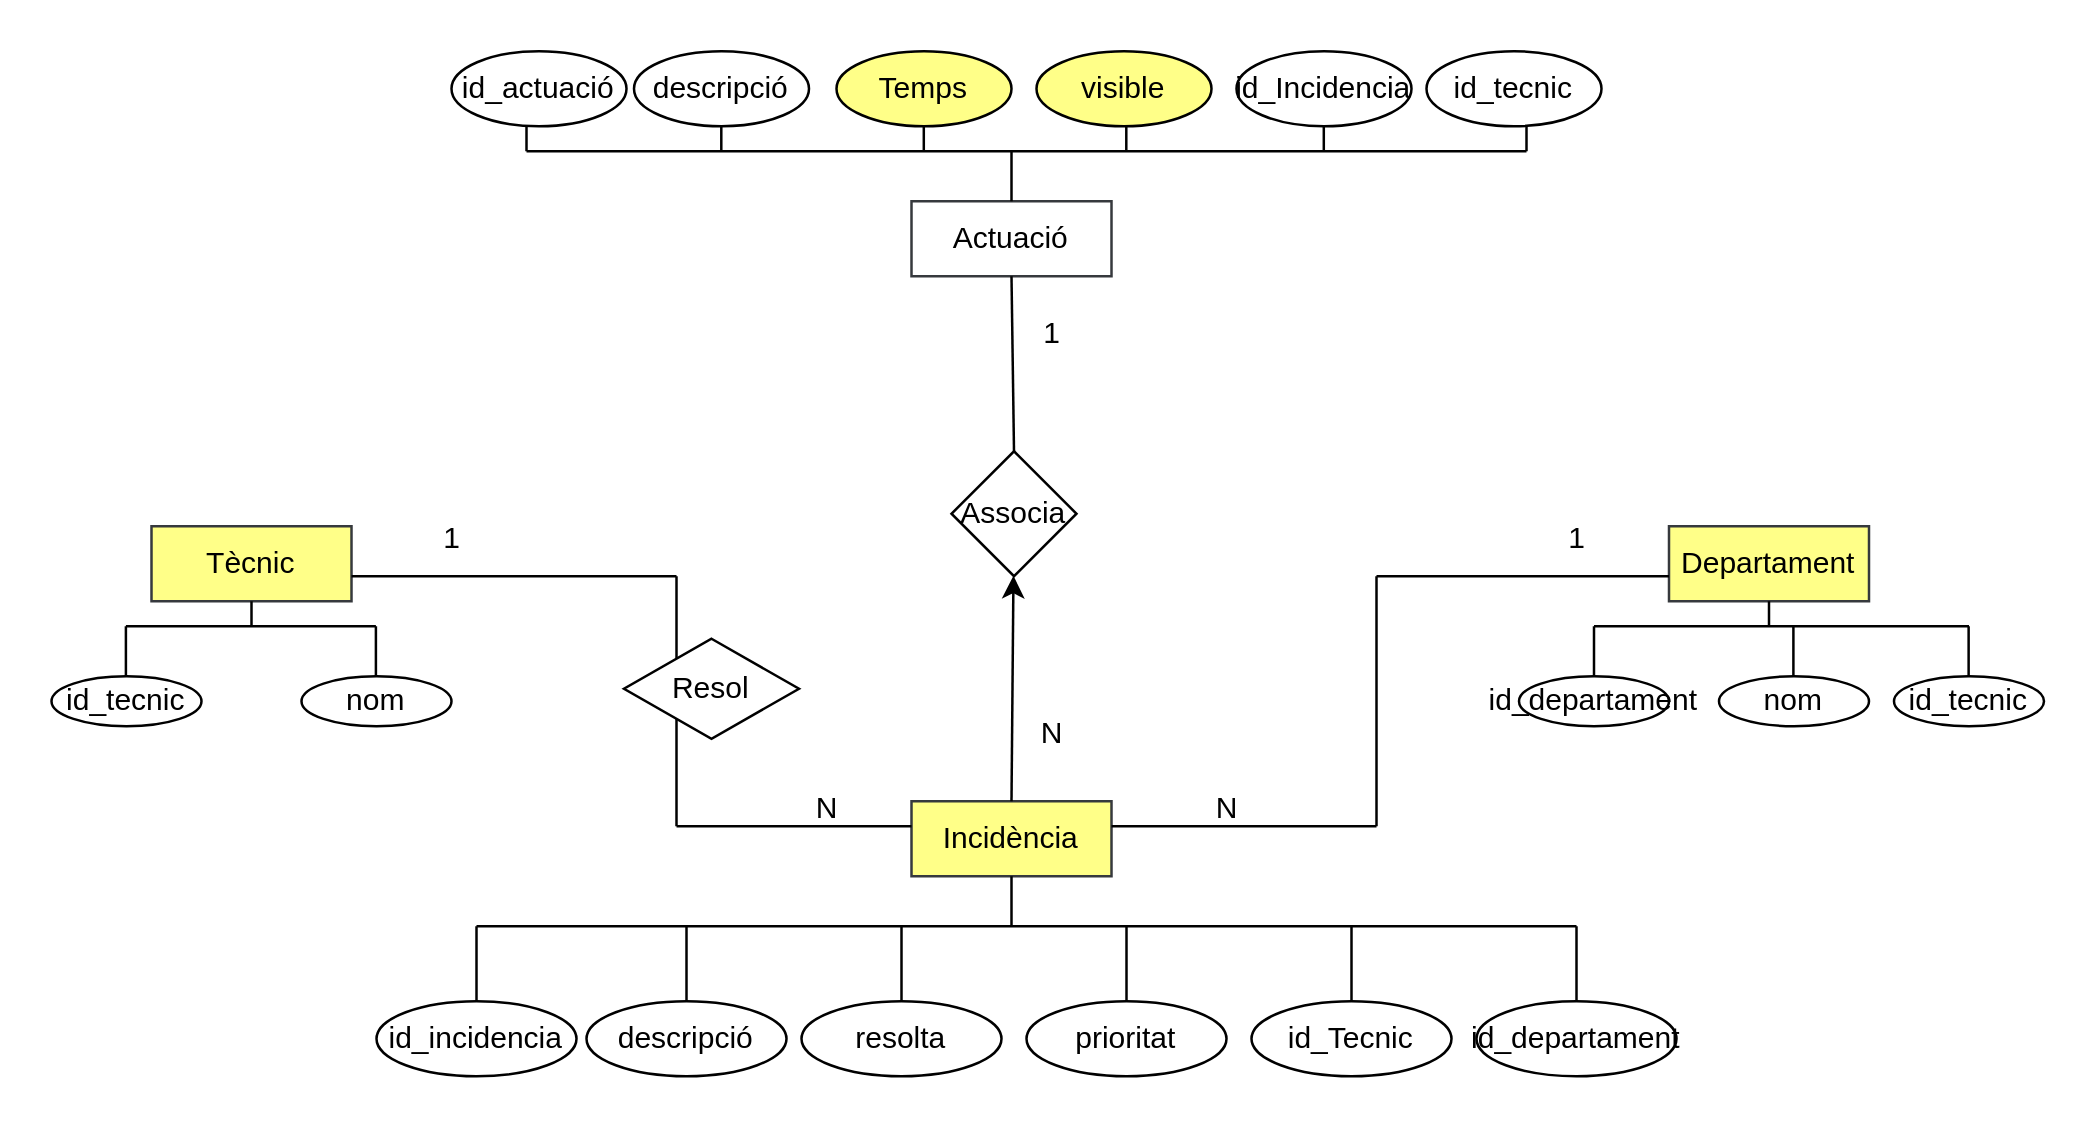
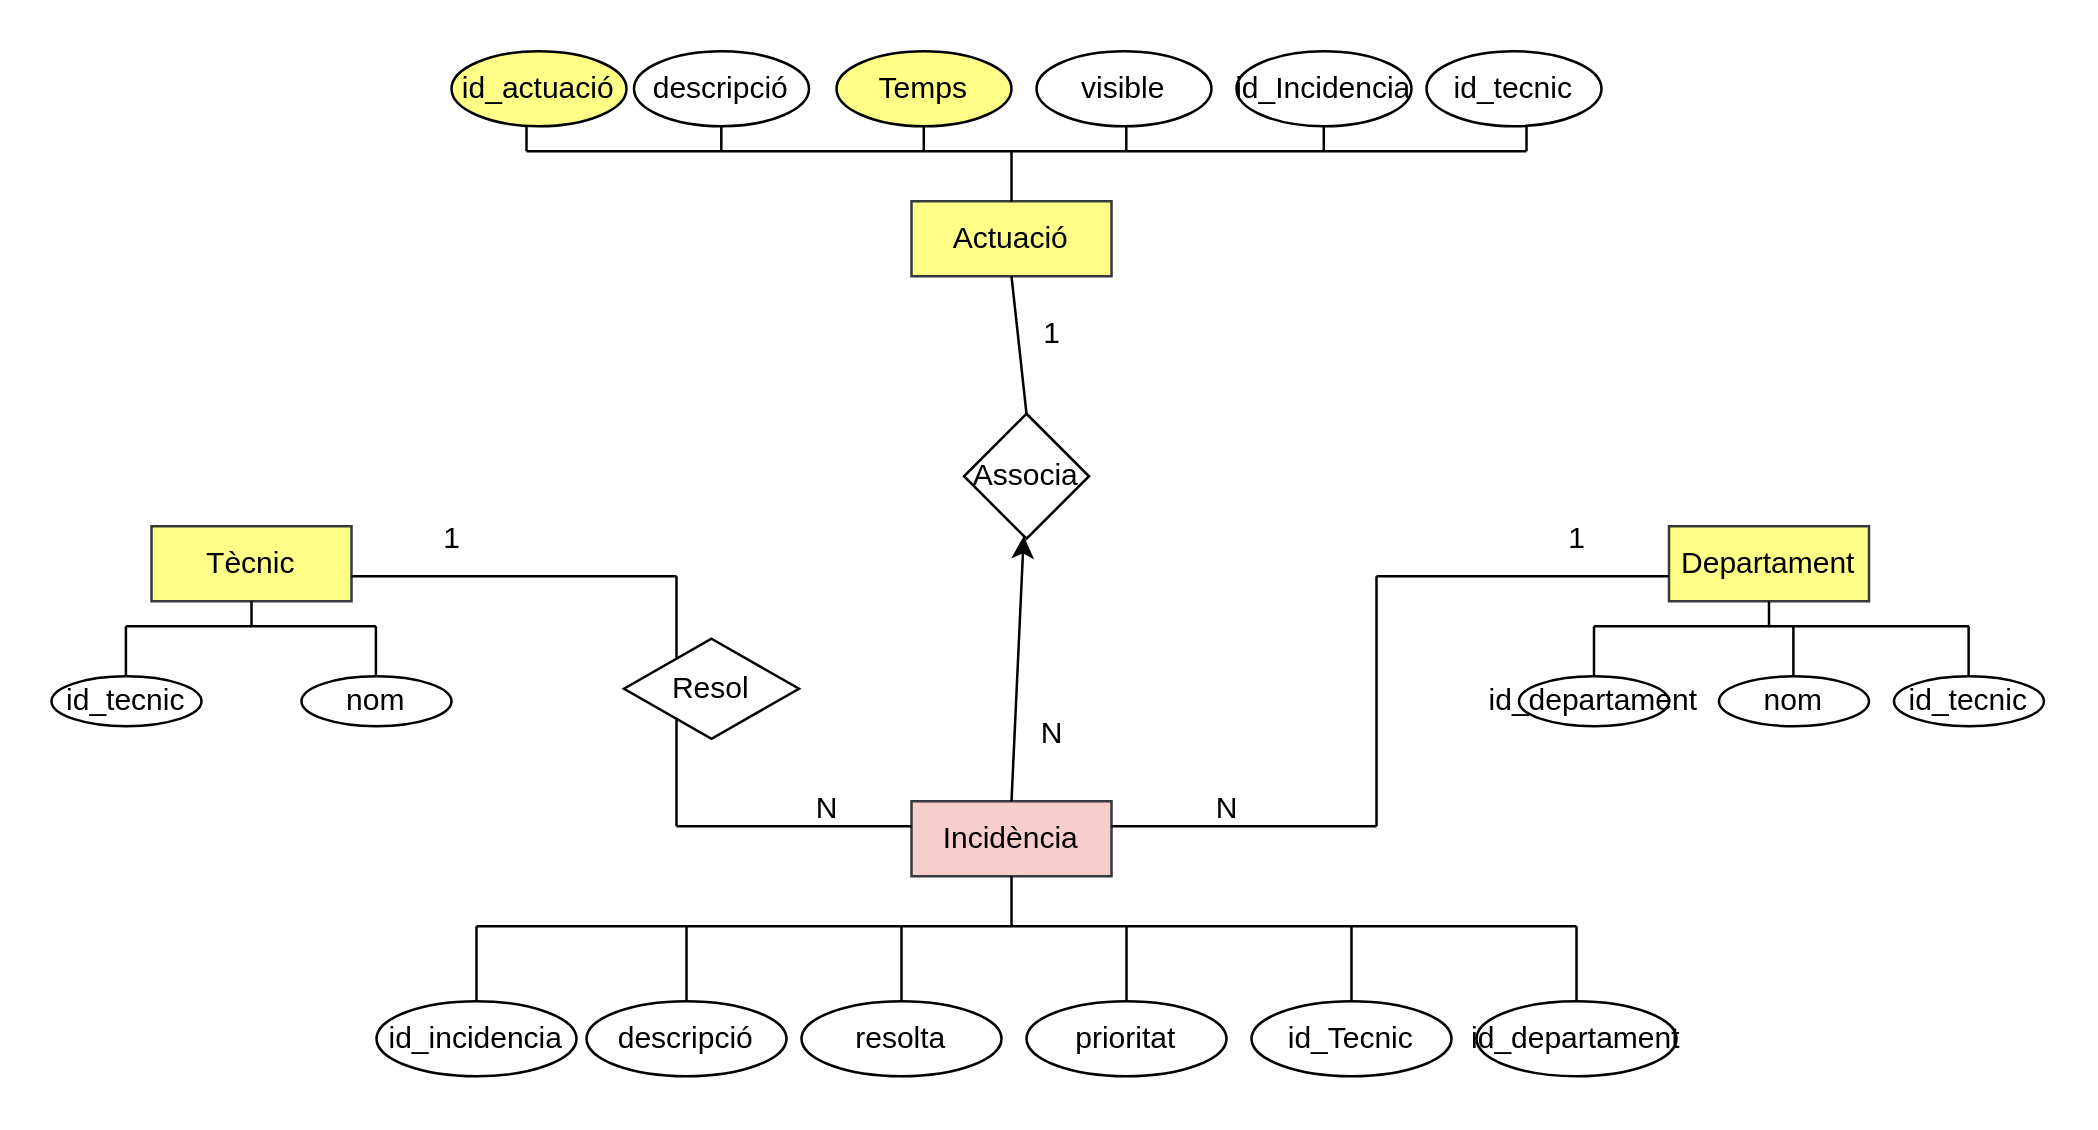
node "id_actuació": fillcolor #ffffff -> #ffff88
node "visible": fillcolor #ffff88 -> #ffffff
node "Actuació": fillcolor #ffffff -> #ffff88
node "Associa": moved (1014, 514) -> (1026, 476)
node "Incidència": fillcolor #ffff88 -> #f8cecc
